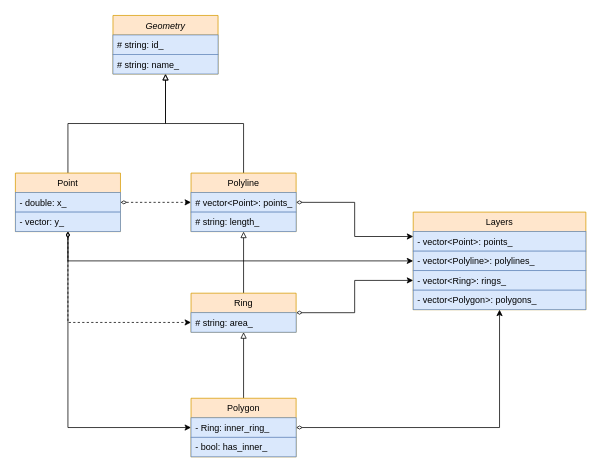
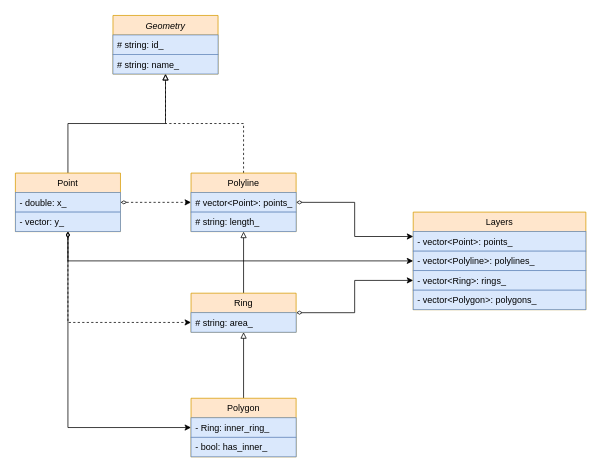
edge "Polyline" -> "Geometry": style solid -> dashed
edge "Layers" -- "- Ring: inner_ring_": removed
